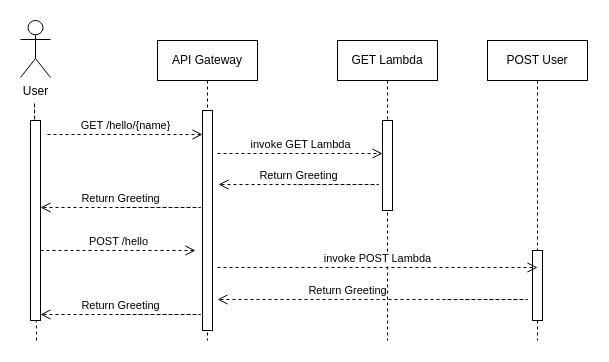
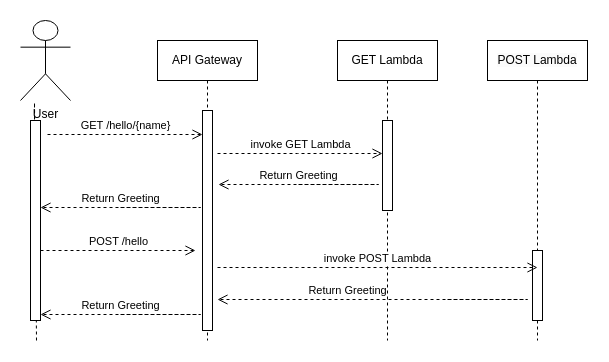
node "User": size 30x57 -> 50x80
node "POST User": label "POST User" -> "POST Lambda"
